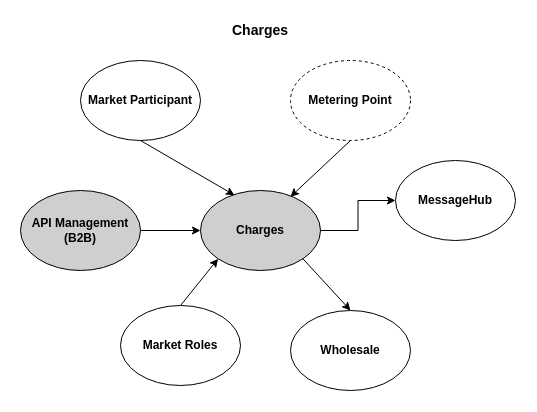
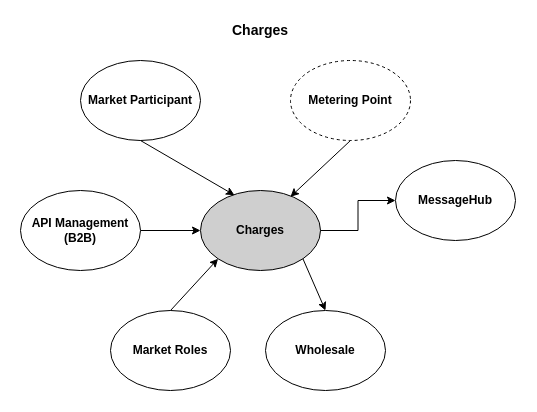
node "API Management (B2B)": fillcolor #cfcfcf -> #ffffff
node "Market Roles": moved (181, 346) -> (171, 351)
node "Wholesale": moved (351, 351) -> (326, 351)
